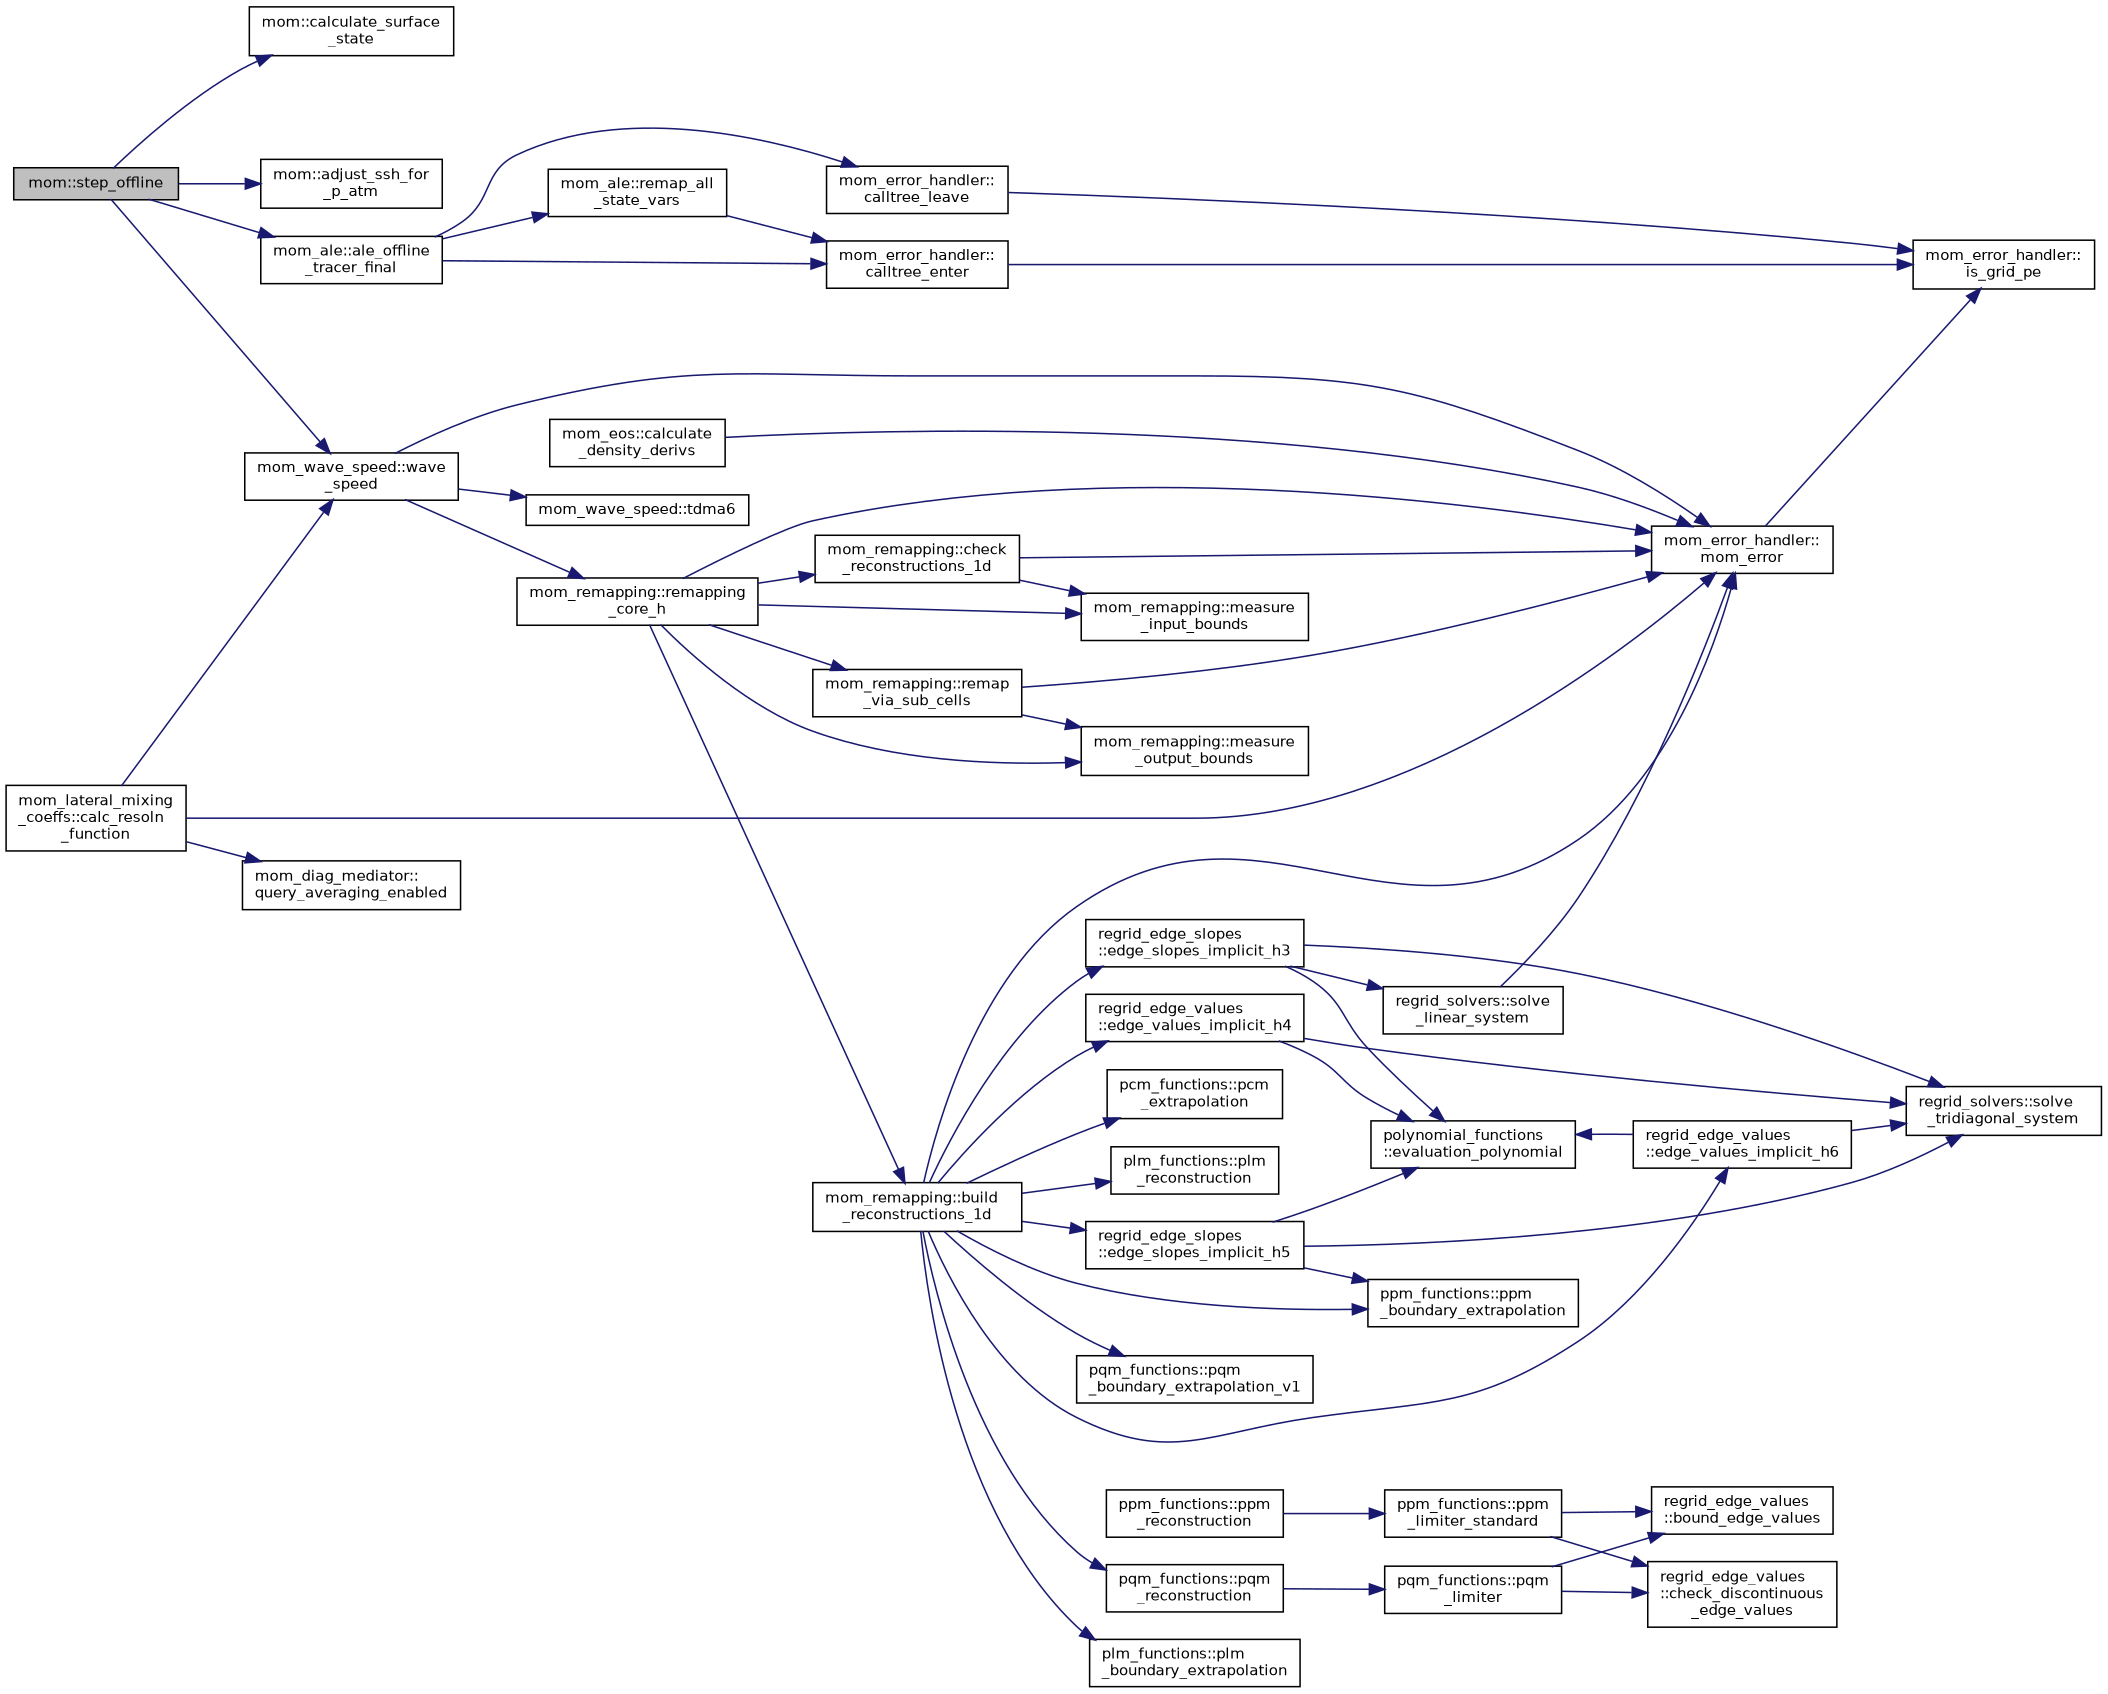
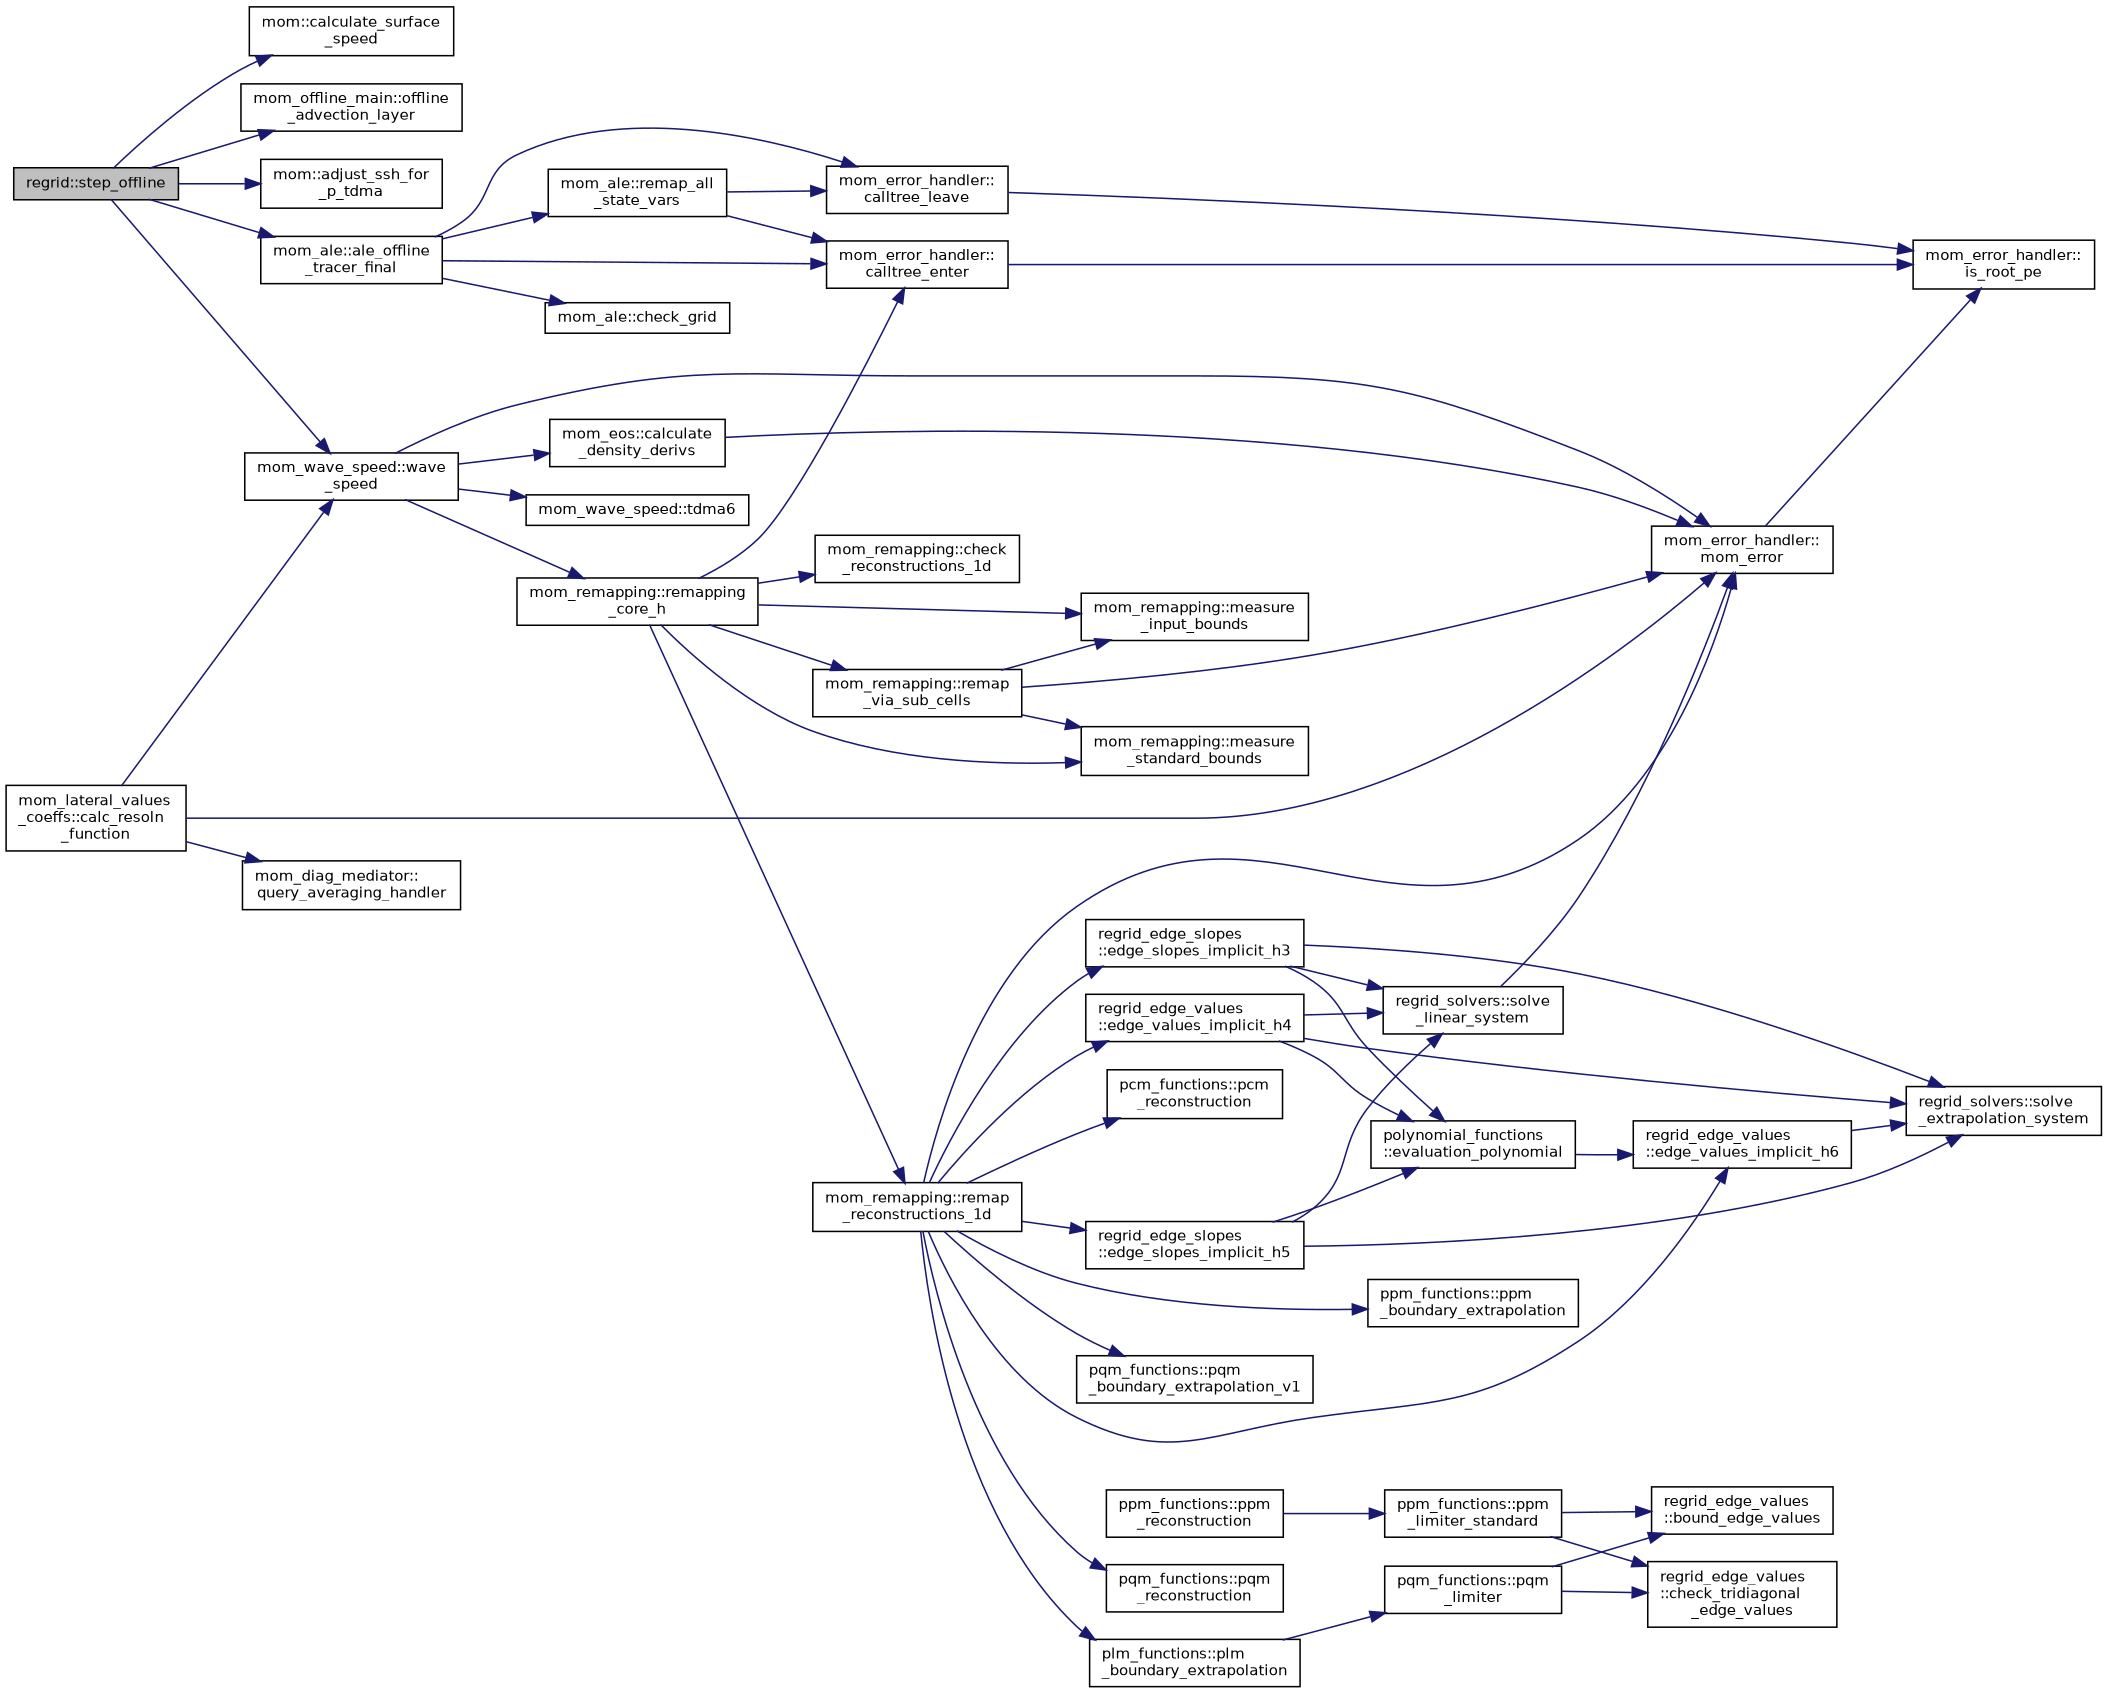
node "mom::calculate_surface _state": label "mom::calculate_surface _state" -> "mom::calculate_surface _speed"
node "mom_offline_main::offline _advection_layer": added
node "mom::step_offline": label "mom::step_offline" -> "regrid::step_offline"
node "mom::adjust_ssh_for _p_atm": label "mom::adjust_ssh_for _p_atm" -> "mom::adjust_ssh_for _p_tdma"
edge "mom_ale::remap_all _state_vars" -> "mom_error_handler:: calltree_leave": added
node "mom_error_handler:: is_grid_pe": label "mom_error_handler:: is_grid_pe" -> "mom_error_handler:: is_root_pe"
node "mom_ale::check_grid": added
edge "mom_wave_speed::wave _speed" -> "mom_eos::calculate _density_derivs": added
edge "mom_remapping::remapping _core_h" -> "mom_error_handler:: mom_error": now "mom_remapping::remapping _core_h" -> "mom_error_handler:: calltree_enter"
edge "mom_remapping::check _reconstructions_1d" -> "mom_error_handler:: mom_error": removed
edge "mom_remapping::check _reconstructions_1d" -> "mom_remapping::measure _input_bounds": now "mom_remapping::remap _via_sub_cells" -> "mom_remapping::measure _input_bounds"
node "mom_remapping::measure _output_bounds": label "mom_remapping::measure _output_bounds" -> "mom_remapping::measure _standard_bounds"
node "mom_lateral_mixing _coeffs::calc_resoln _function": label "mom_lateral_mixing _coeffs::calc_resoln _function" -> "mom_lateral_values _coeffs::calc_resoln _function"
node "mom_diag_mediator:: query_averaging_enabled": label "mom_diag_mediator:: query_averaging_enabled" -> "mom_diag_mediator:: query_averaging_handler"
edge "regrid_edge_values ::edge_values_implicit_h4" -> "regrid_solvers::solve _linear_system": added
node "pcm_functions::pcm _extrapolation": label "pcm_functions::pcm _extrapolation" -> "pcm_functions::pcm _reconstruction"
node "regrid_solvers::solve _tridiagonal_system": label "regrid_solvers::solve _tridiagonal_system" -> "regrid_solvers::solve _extrapolation_system"
edge "regrid_edge_values ::edge_values_implicit_h6" -> "polynomial_functions ::evaluation_polynomial": reversed
node "plm_functions::plm _reconstruction": removed
node "mom_remapping::build _reconstructions_1d": label "mom_remapping::build _reconstructions_1d" -> "mom_remapping::remap _reconstructions_1d"
edge "regrid_edge_slopes ::edge_slopes_implicit_h5" -> "ppm_functions::ppm _boundary_extrapolation": now "regrid_edge_slopes ::edge_slopes_implicit_h5" -> "regrid_solvers::solve _linear_system"
edge "pqm_functions::pqm _reconstruction" -> "pqm_functions::pqm _limiter": now "plm_functions::plm _boundary_extrapolation" -> "pqm_functions::pqm _limiter"
node "regrid_edge_values ::check_discontinuous _edge_values": label "regrid_edge_values ::check_discontinuous _edge_values" -> "regrid_edge_values ::check_tridiagonal _edge_values"
